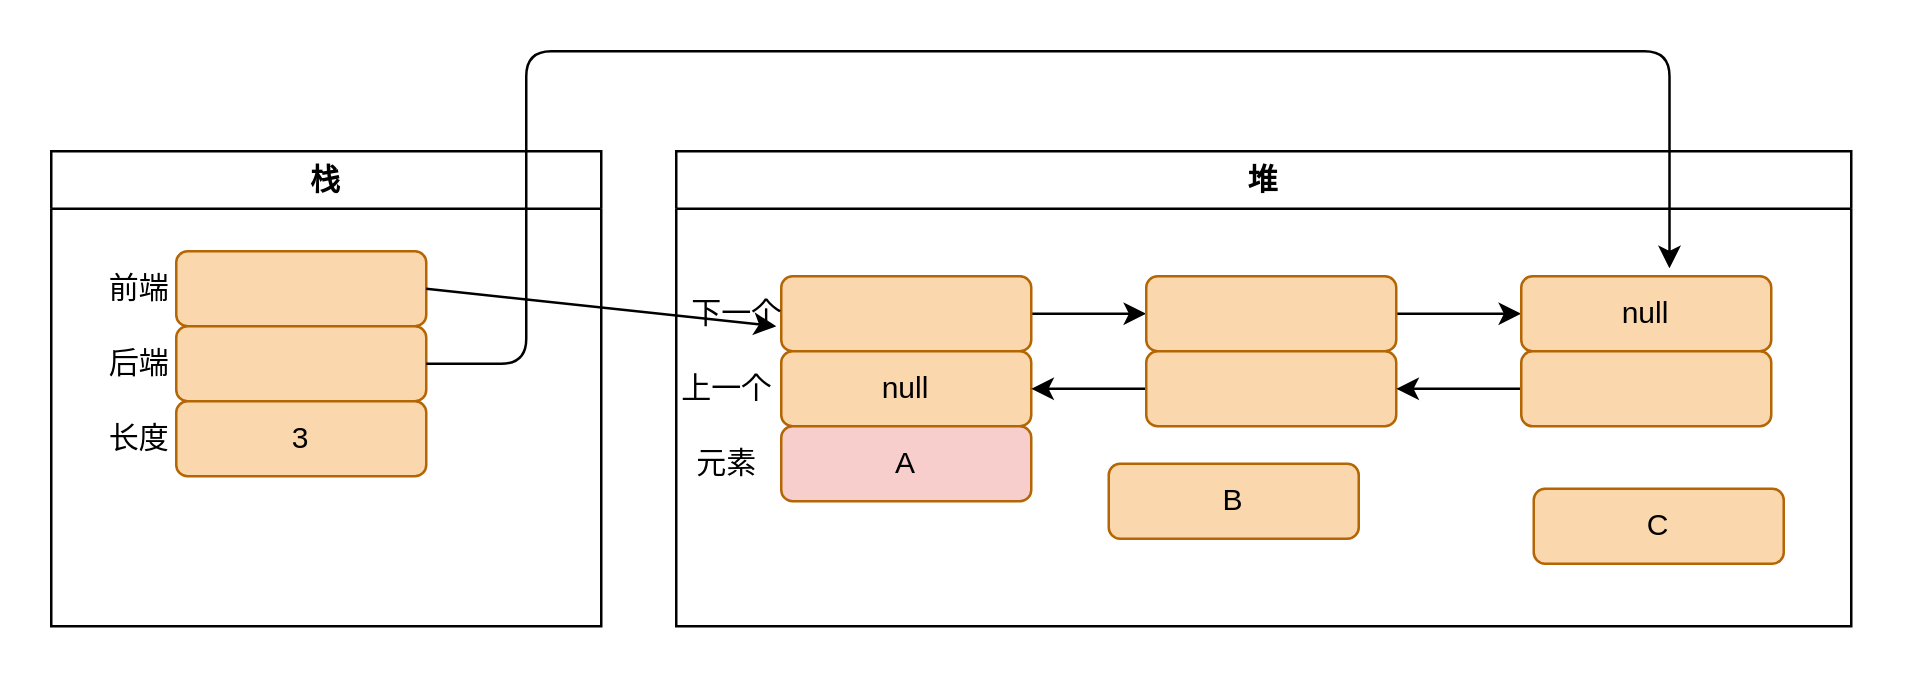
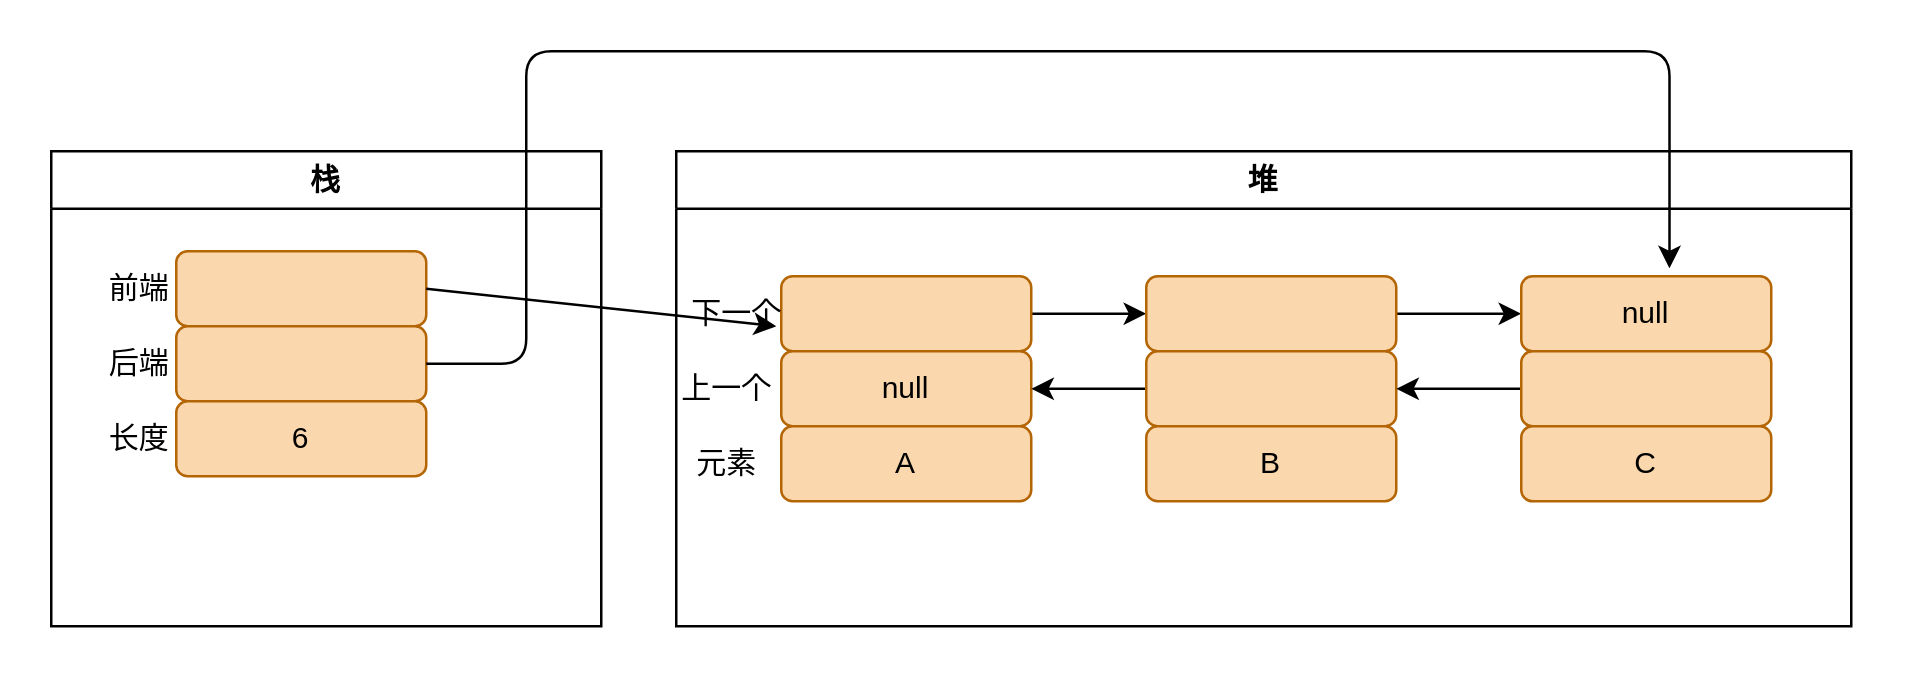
node "3": label "3" -> "6"
node "A": fillcolor #f8cecc -> #fad7ac
node "B": moved (1234, 501) -> (1271, 464)
node "C": moved (1659, 526) -> (1646, 464)
